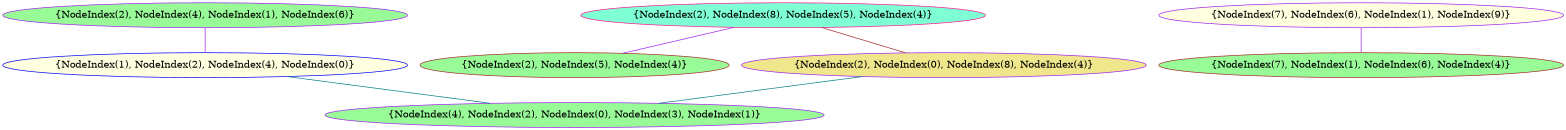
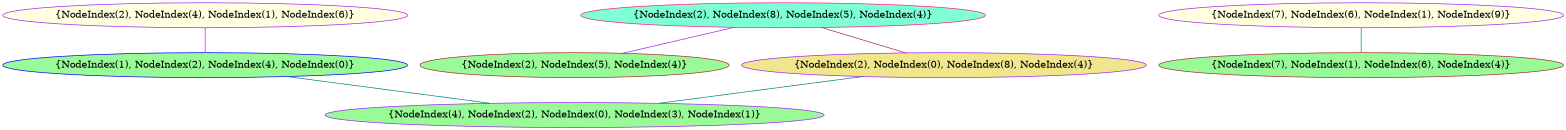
node "{NodeIndex(2), NodeIndex(4), NodeIndex(1), NodeIndex(6)}": fillcolor palegreen -> lightyellow
edge "{NodeIndex(7), NodeIndex(6), NodeIndex(1), NodeIndex(9)}" -- "{NodeIndex(7), NodeIndex(1), NodeIndex(6), NodeIndex(4)}": color purple -> teal
node "{NodeIndex(1), NodeIndex(2), NodeIndex(4), NodeIndex(0)}": fillcolor lightyellow -> palegreen
